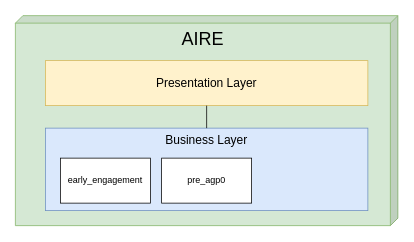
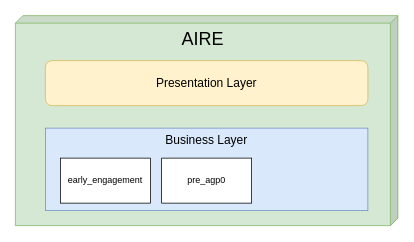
node "Presentation Layer": shape rectangle -> rounded rectangle
edge "Presentation Layer" -- "Business Layer": removed
